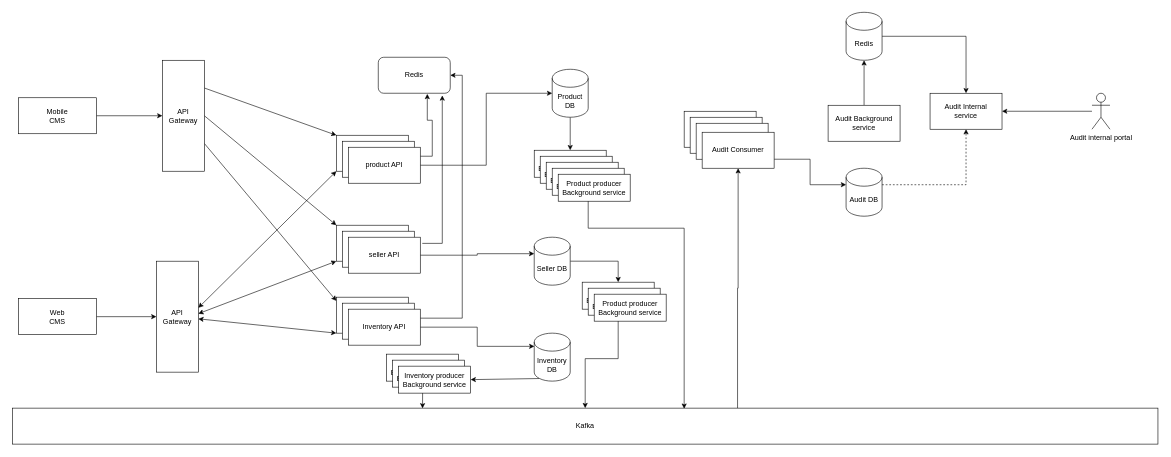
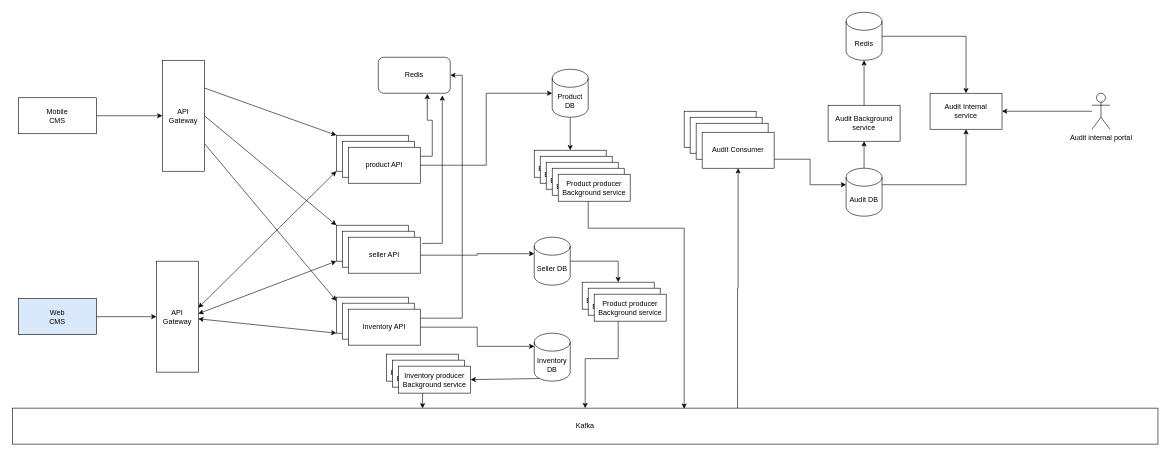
edge "Audit DB" -> "Audit Background service": added
edge "Audit DB" -> "Audit Internal service": style dashed -> solid
node "Web CMS": fillcolor #ffffff -> #dae8fc
